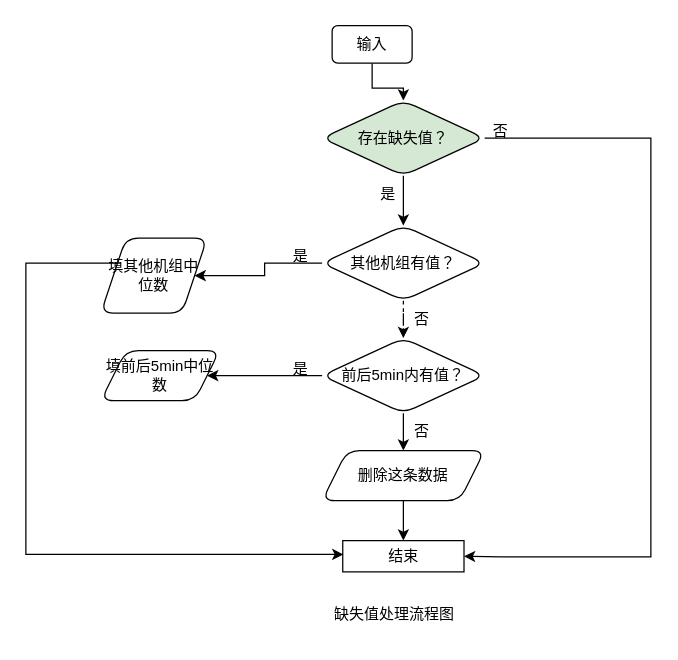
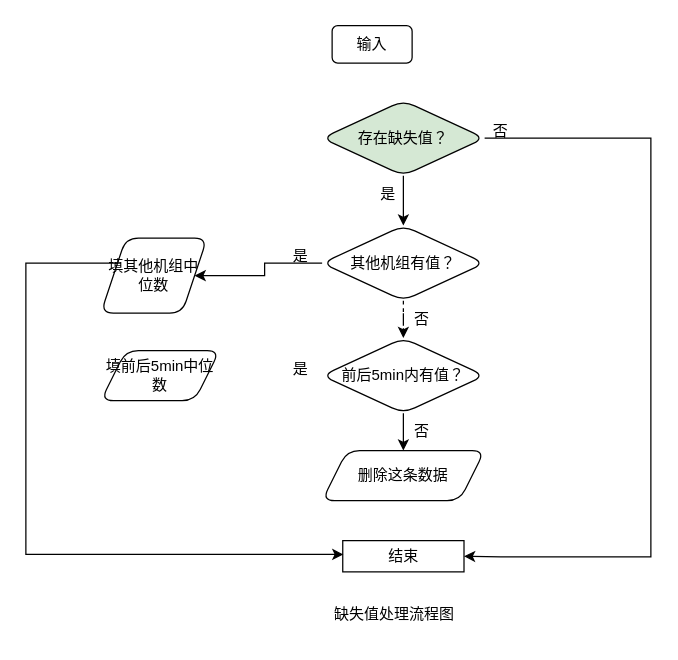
edge "输入" -> "存在缺失值？": removed
edge "前后5min内有值？" -> "填前后5min中位数": removed
edge "删除这条数据" -> "结束": removed
